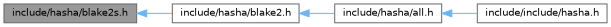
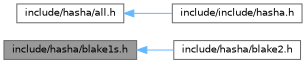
node "include/hasha/blake2s.h": label "include/hasha/blake2s.h" -> "include/hasha/blake1s.h"
edge "include/hasha/all.h" -> "include/hasha/blake2.h": removed
